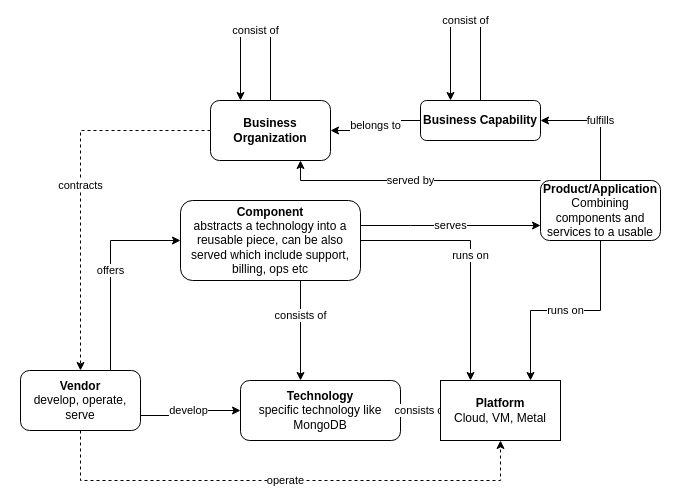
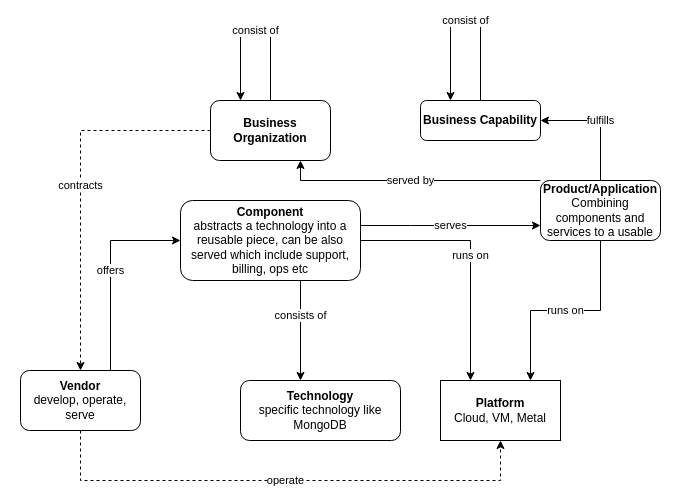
edge "Business Capability" -> "Business Organization": removed, label "belongs to"
edge "Vendor develop, operate, serve" -> "Technology specific technology like MongoDB": removed, label "develop"
edge "Platform Cloud, VM, Metal" -> "Technology specific technology like MongoDB": removed, label "consists of"
